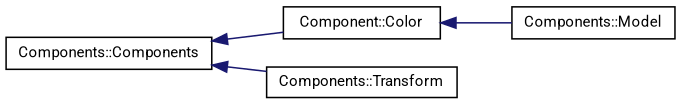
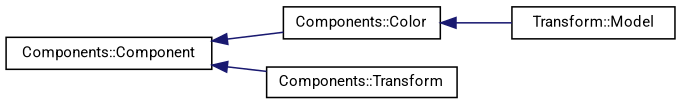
node "Component::Color": label "Component::Color" -> "Components::Color"
node "Components::Model": label "Components::Model" -> "Transform::Model"
node "Components::Components": label "Components::Components" -> "Components::Component"
